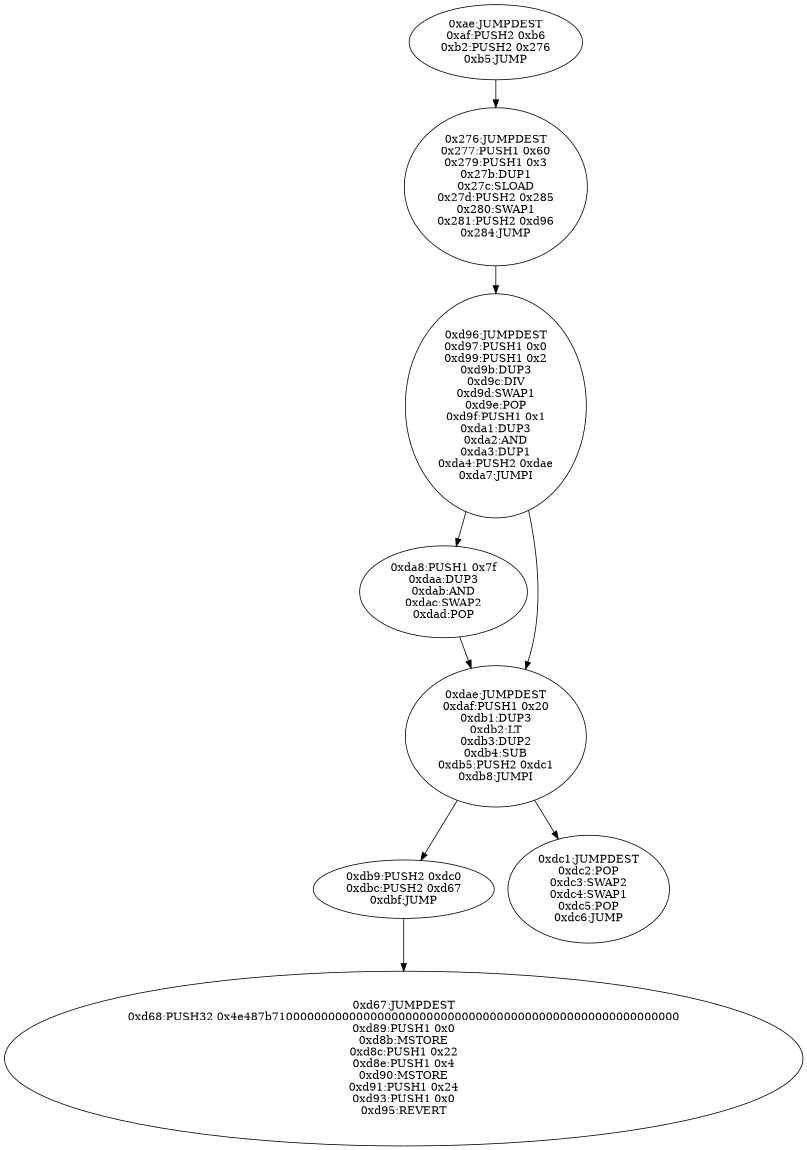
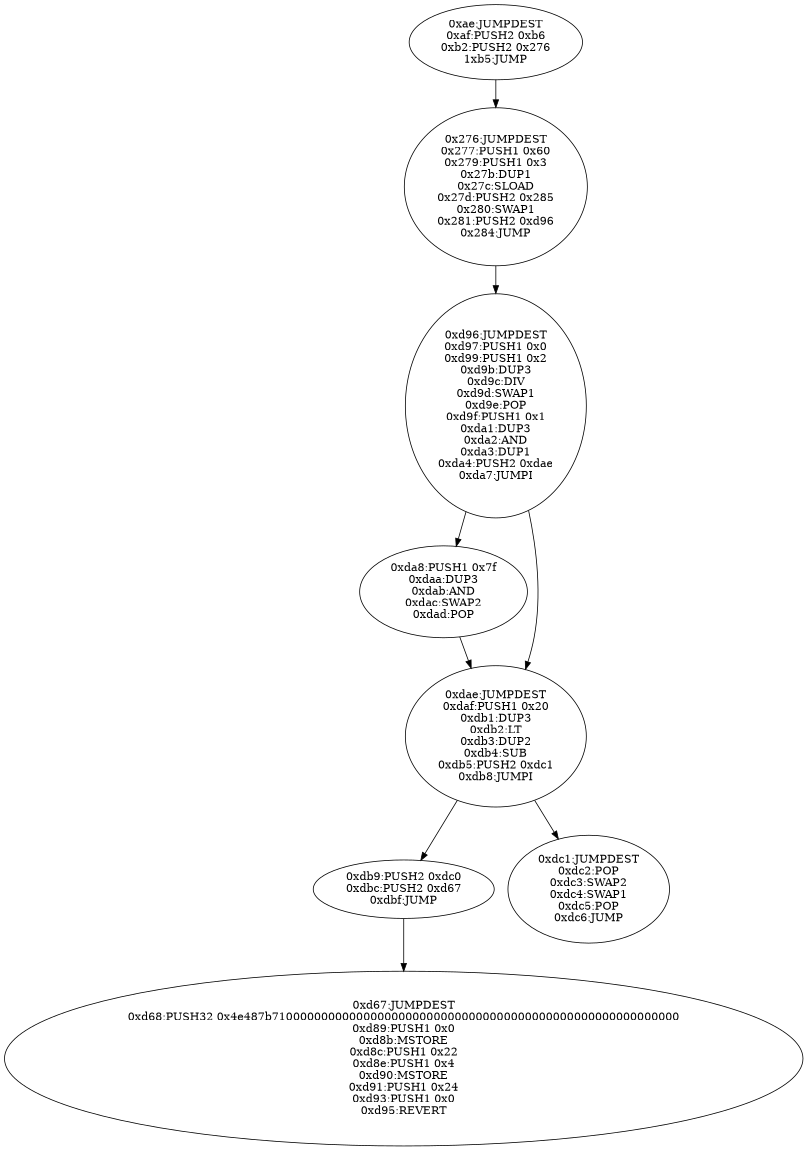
node "0xae:JUMPDEST 0xaf:PUSH2 0xb6 0xb2:PUSH2 0x276 0xb5:JUMP": label "0xae:JUMPDEST 0xaf:PUSH2 0xb6 0xb2:PUSH2 0x276 0xb5:JUMP" -> "0xae:JUMPDEST 0xaf:PUSH2 0xb6 0xb2:PUSH2 0x276 1xb5:JUMP"
